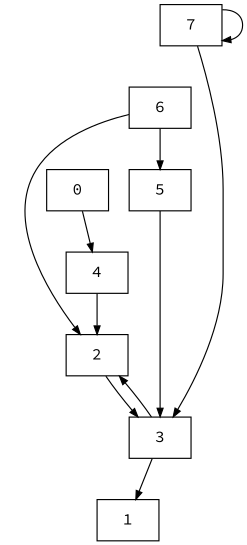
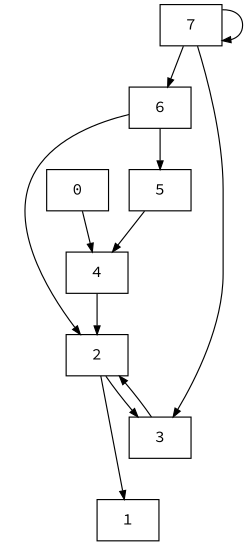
edge "7" -> "6": added
edge "5" -> "3": now "5" -> "4"
edge "3" -> "1": now "2" -> "1"
